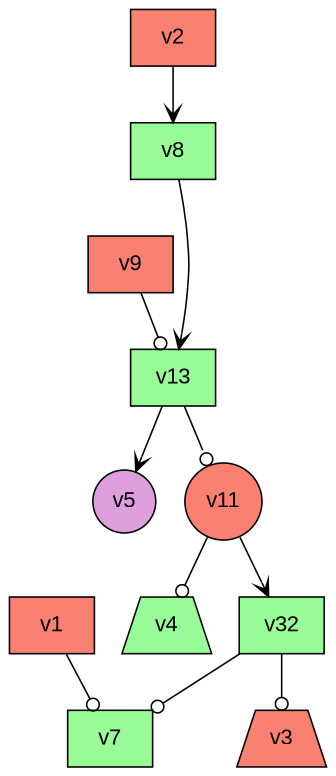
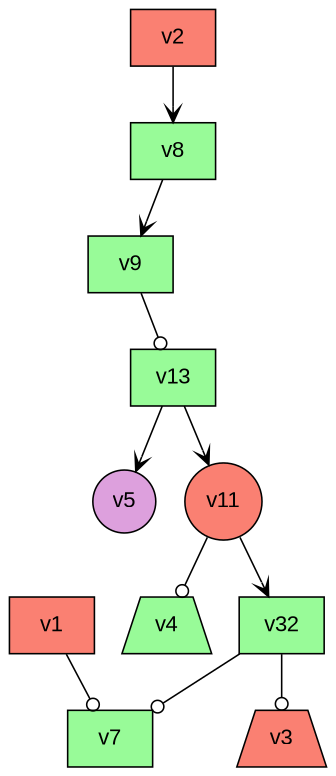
edge "v8" -> "v13": now "v8" -> "v9"
node "v9": fillcolor salmon -> palegreen
edge "v13" -> "v11": arrowhead odot -> vee
